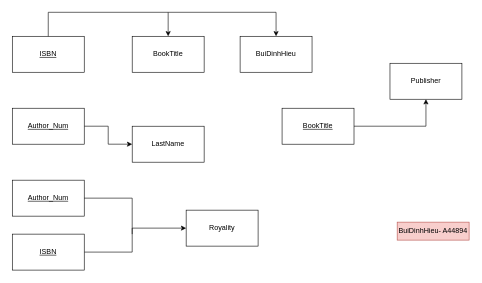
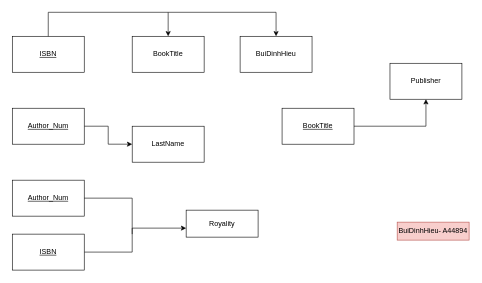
node "Royality": size 72x36 -> 72x27
